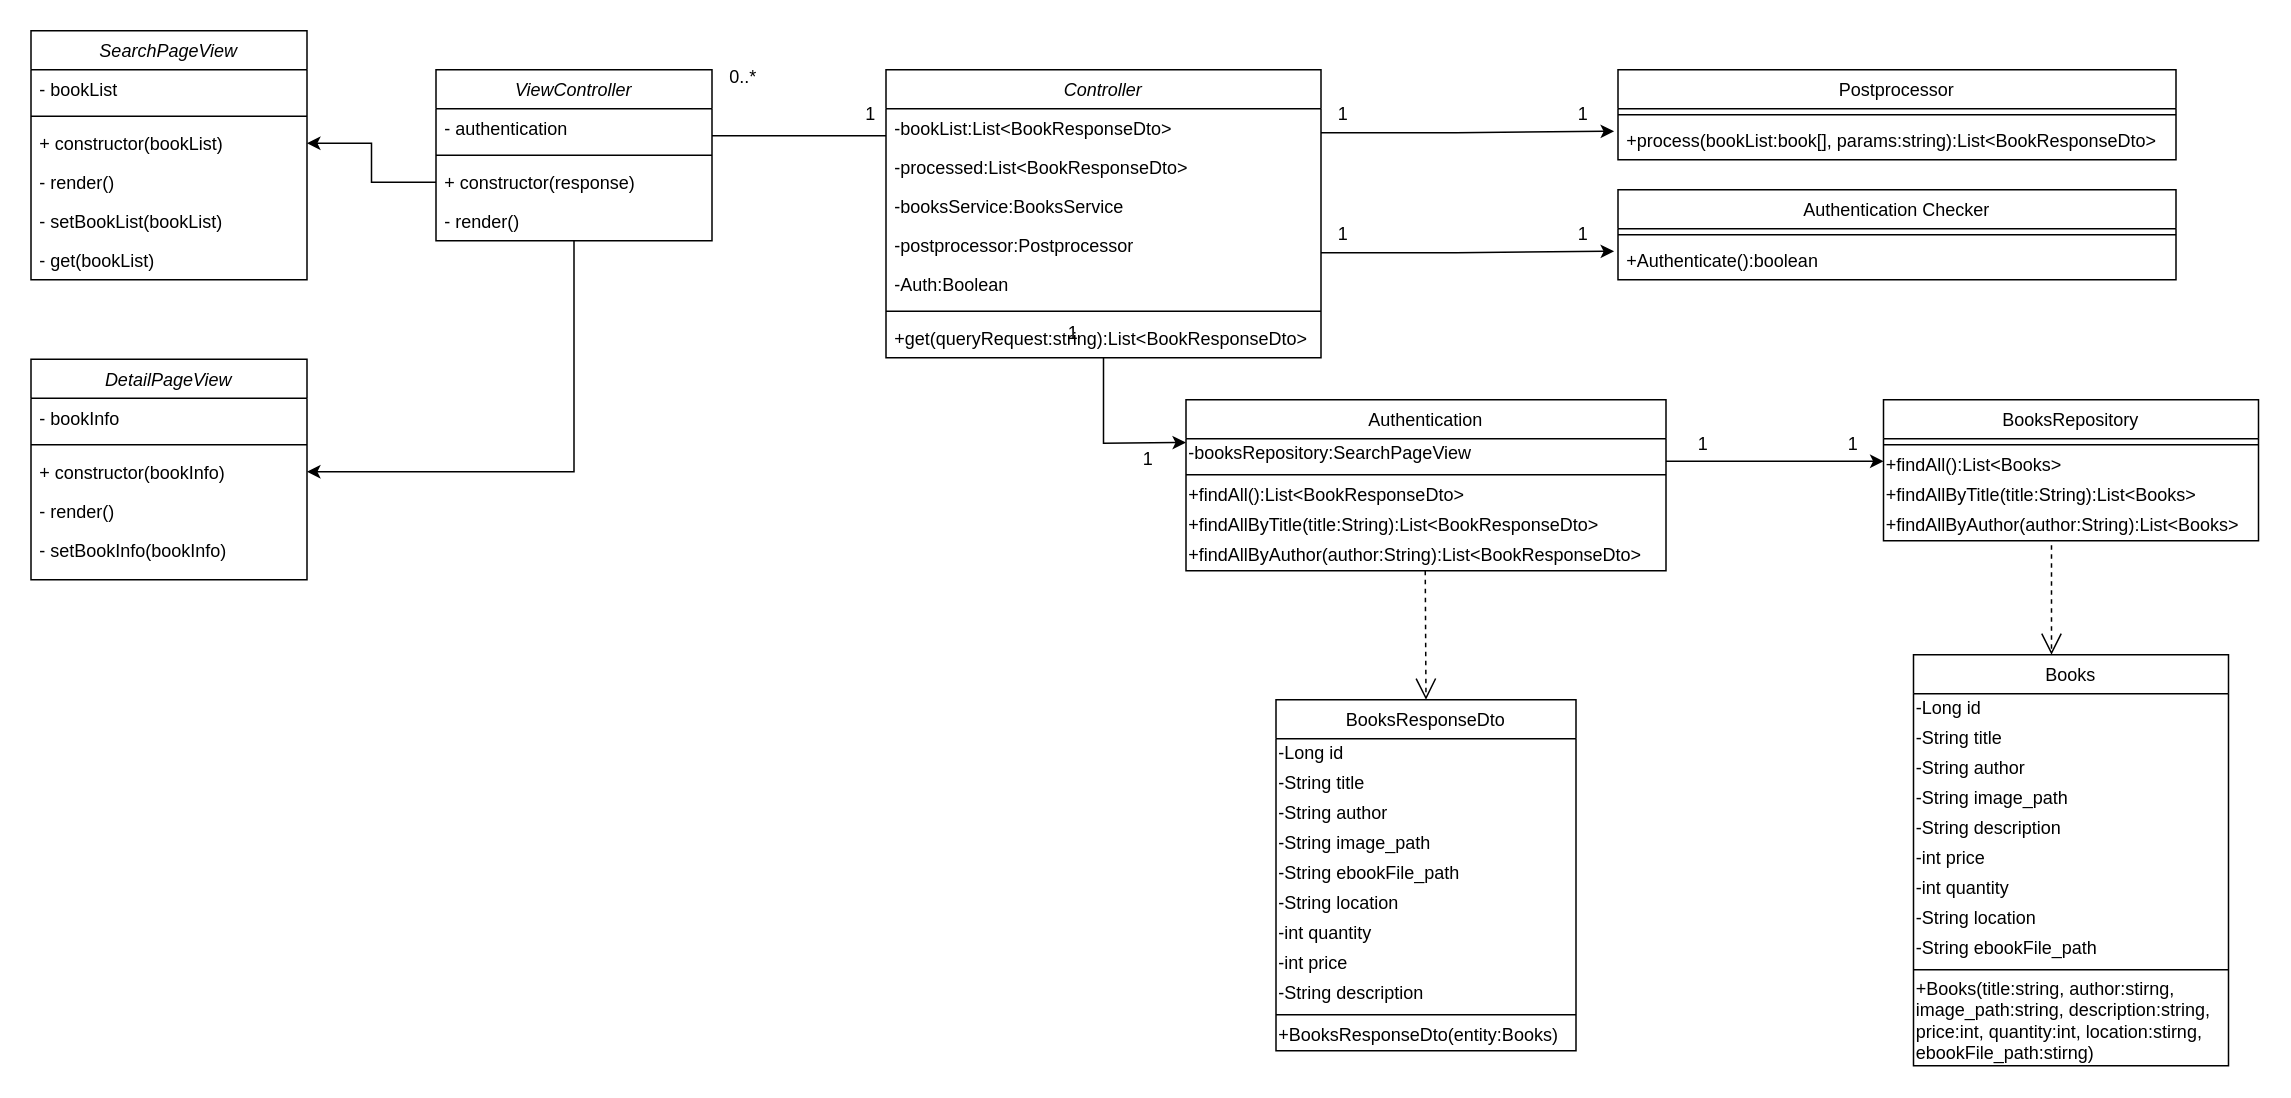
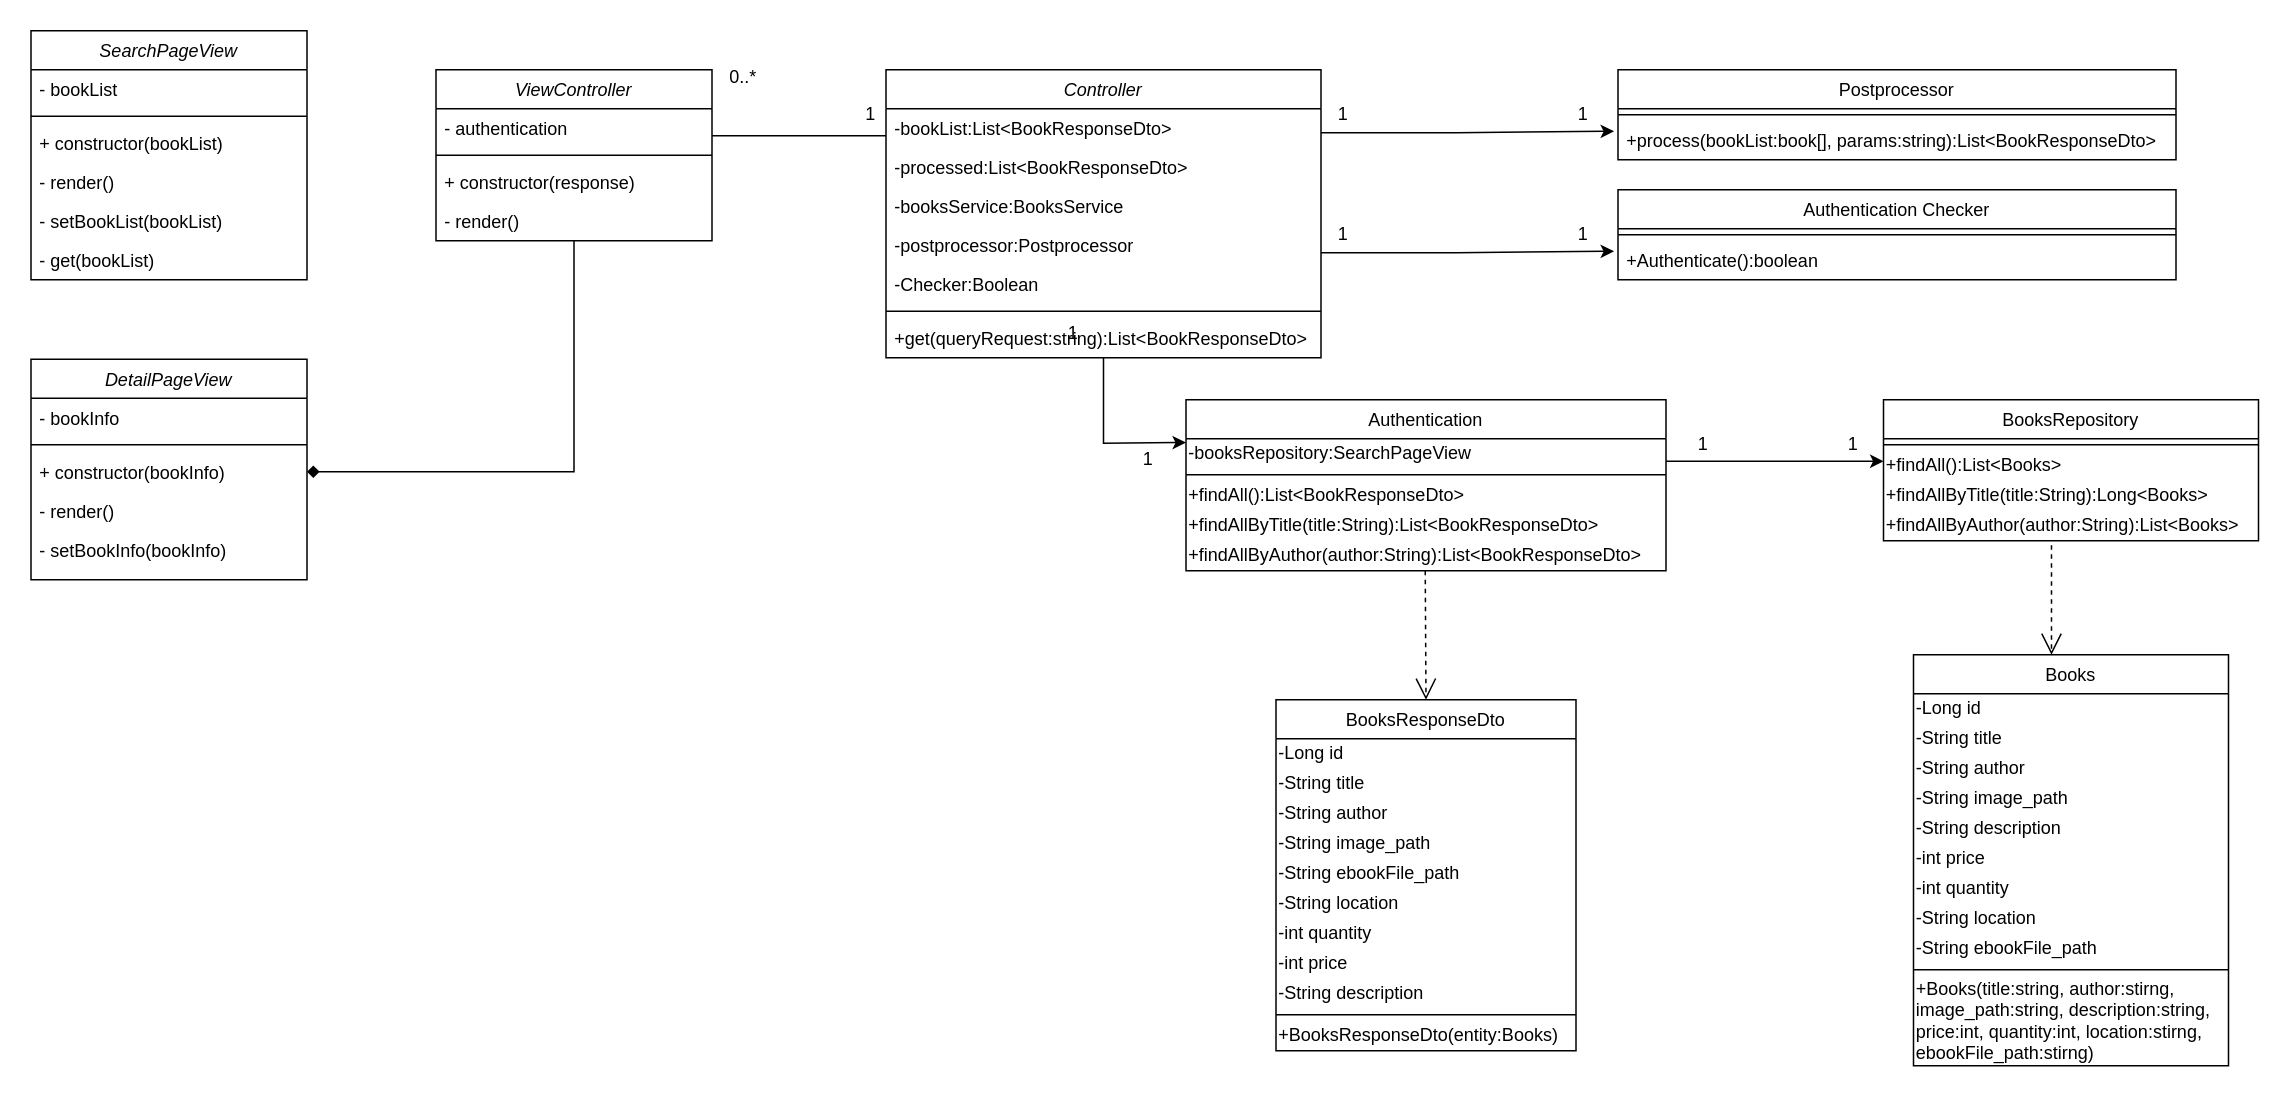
edge "+ constructor(response)" -> "+ constructor(bookList)": removed
node "-Auth:Boolean": label "-Auth:Boolean" -> "-Checker:Boolean"
edge "ViewController" -> "+ constructor(bookInfo)": arrowhead classic -> diamond
node "+findAllByTitle(title:String):List<Books>": label "+findAllByTitle(title:String):List<Books>" -> "+findAllByTitle(title:String):Long<Books>"
